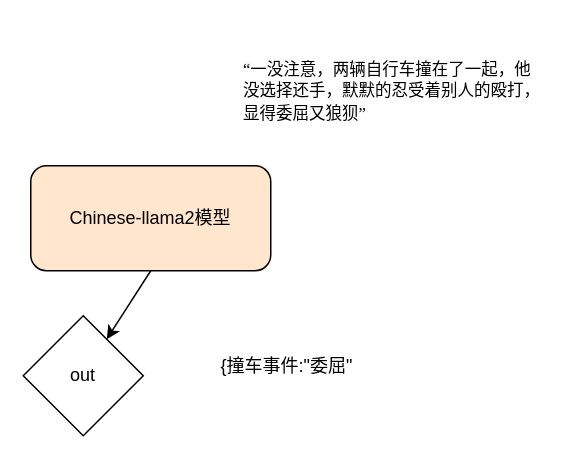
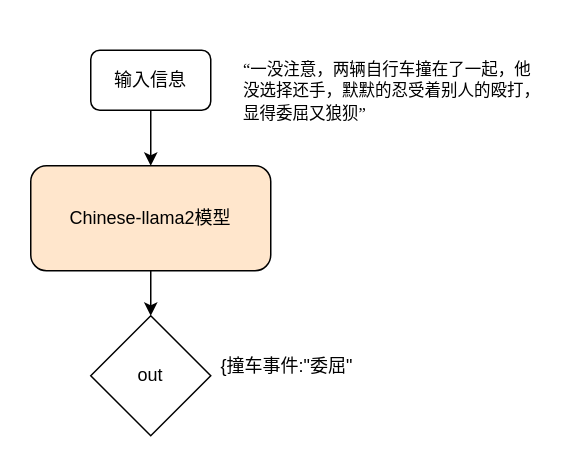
node "输入信息": added
edge "输入信息" -> "Chinese-llama2模型": added
node "out": moved (83, 376) -> (151, 376)
